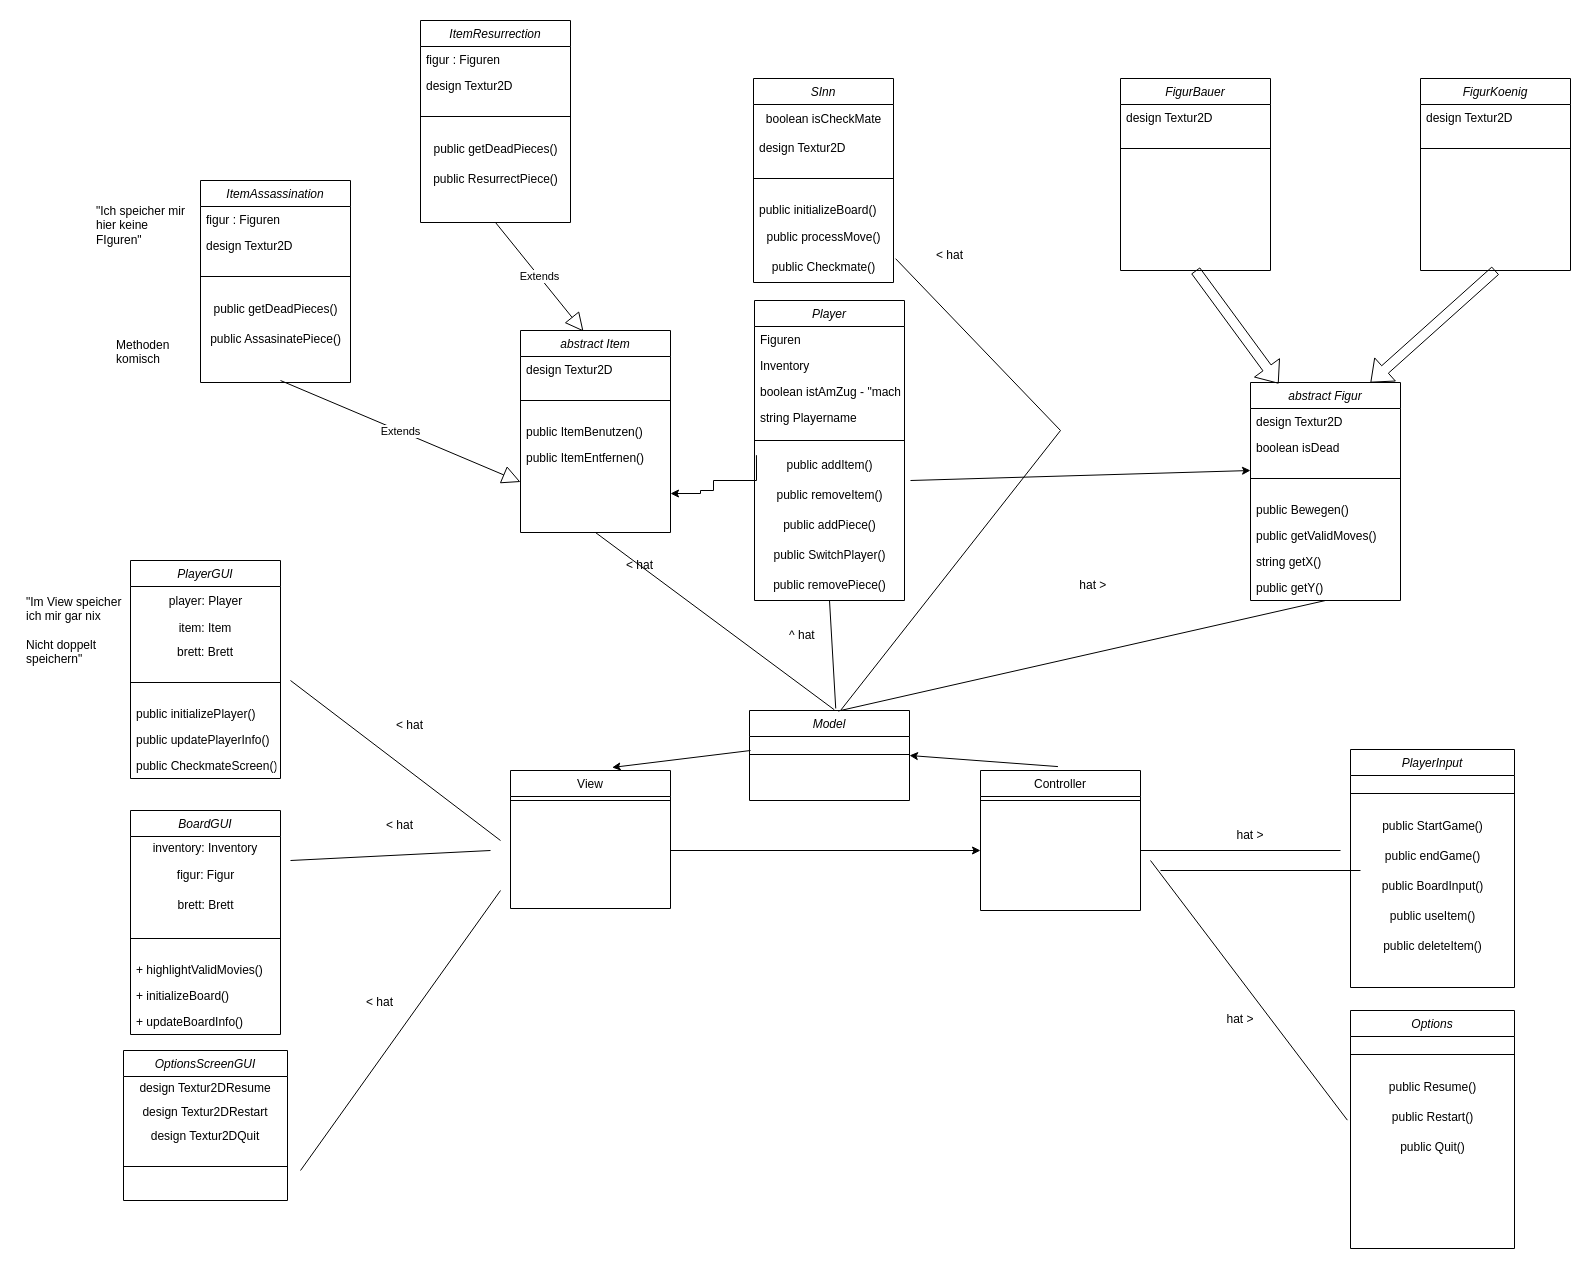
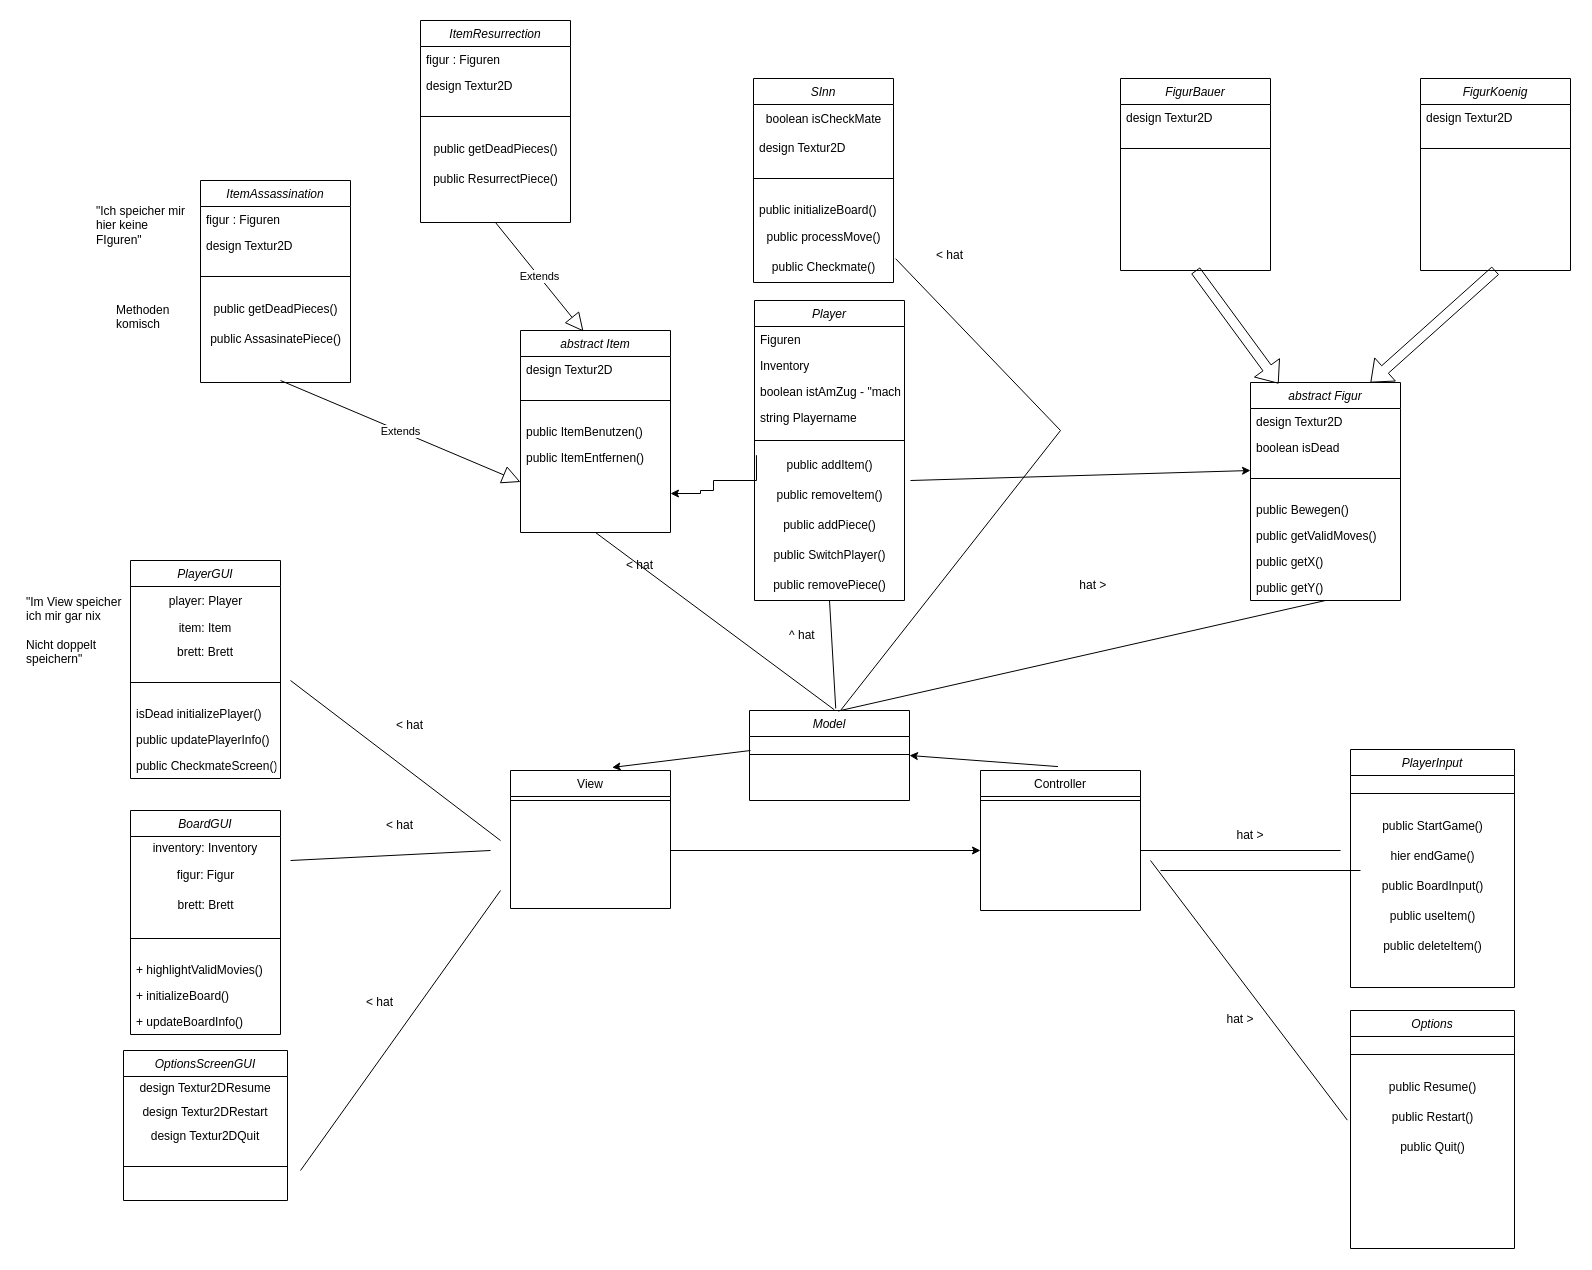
node "Methoden komisch": moved (151, 351) -> (151, 316)
node "string getX()": label "string getX()" -> "public getX()"
node "public initializePlayer()": label "public initializePlayer()" -> "isDead initializePlayer()"
node "public endGame()": label "public endGame()" -> "hier endGame()"
